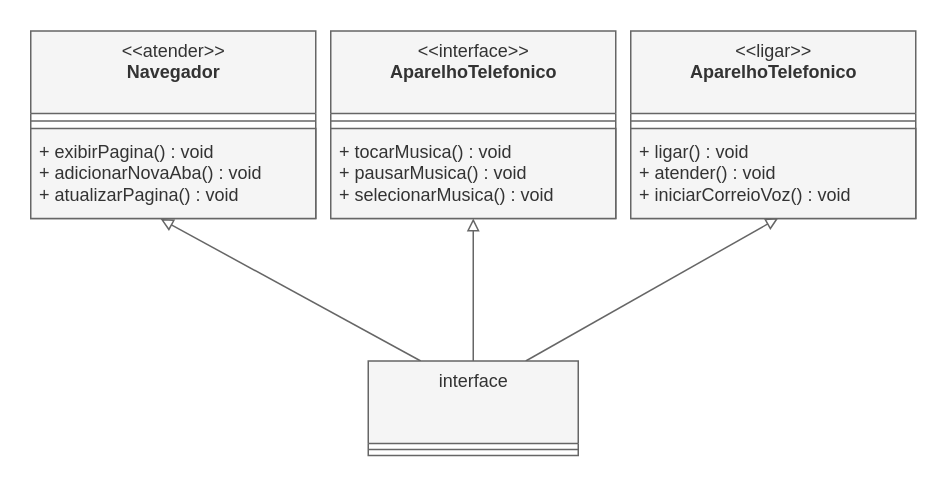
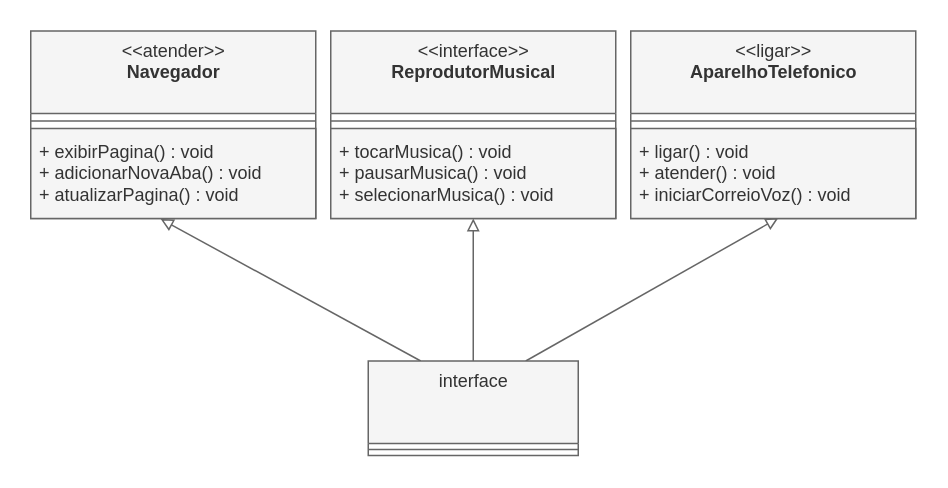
node "<<interface>> AparelhoTelefonico": label "<<interface>> AparelhoTelefonico" -> "<<interface>> ReprodutorMusical"
